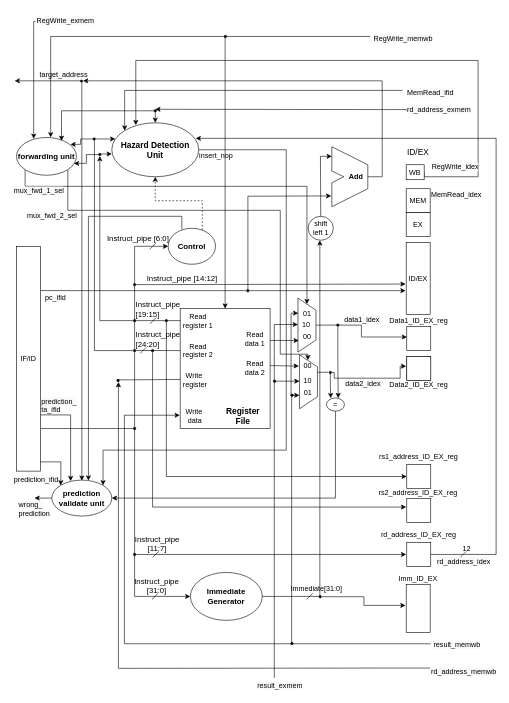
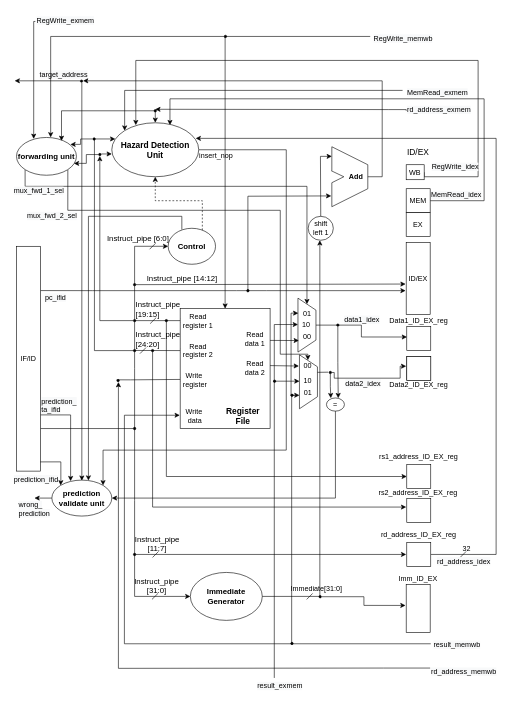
node "MemRead_ifid": label "MemRead_ifid" -> "MemRead_exmem"
edge "MEM" -> "Hazard Detection Unit": added
node "12": label "12" -> "32"
